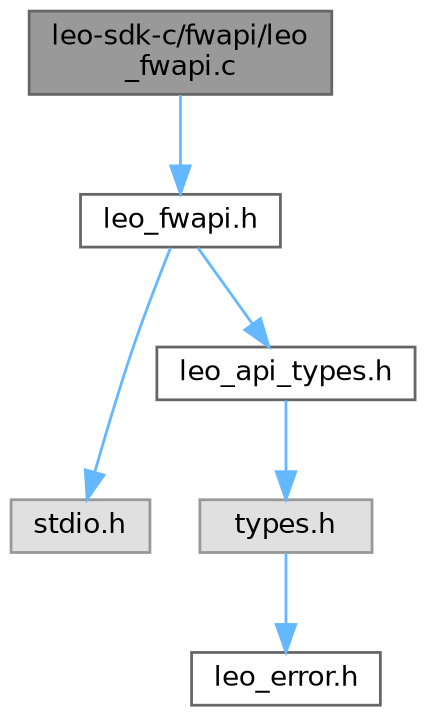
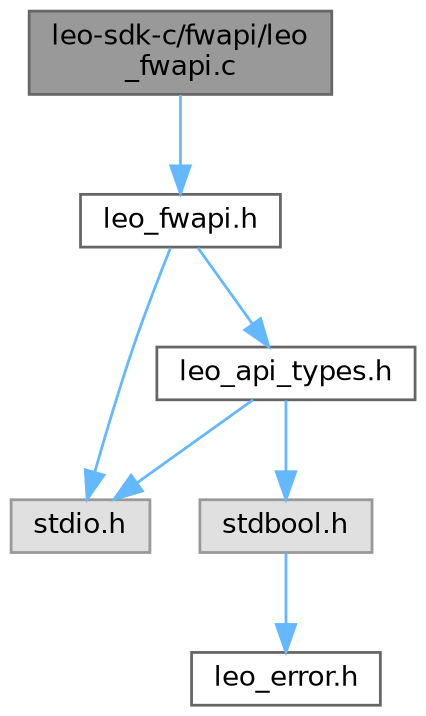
edge "leo_api_types.h" -> "stdio.h": added
node "types.h": label "types.h" -> "stdbool.h"
